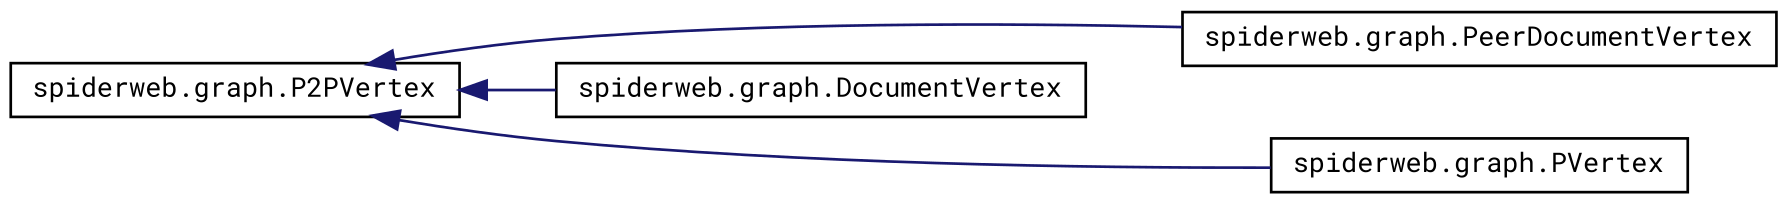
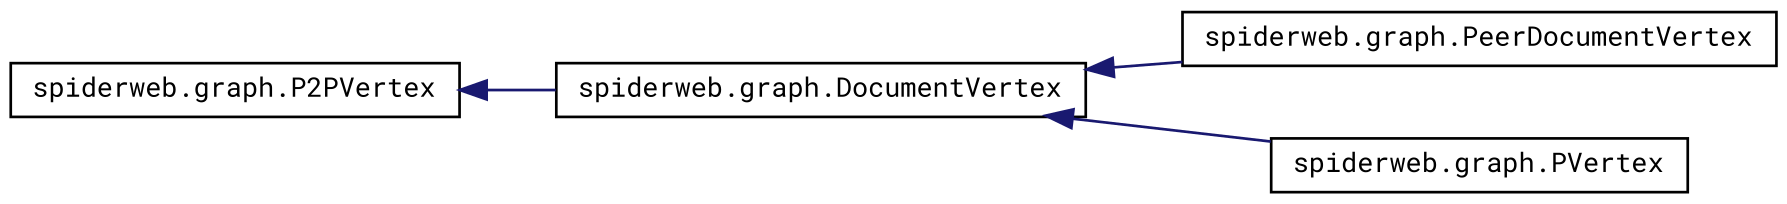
edge "spiderweb.graph.PeerDocumentVertex" -> "spiderweb.graph.P2PVertex": now "spiderweb.graph.PeerDocumentVertex" -> "spiderweb.graph.DocumentVertex"
edge "spiderweb.graph.PVertex" -> "spiderweb.graph.P2PVertex": now "spiderweb.graph.PVertex" -> "spiderweb.graph.DocumentVertex"
